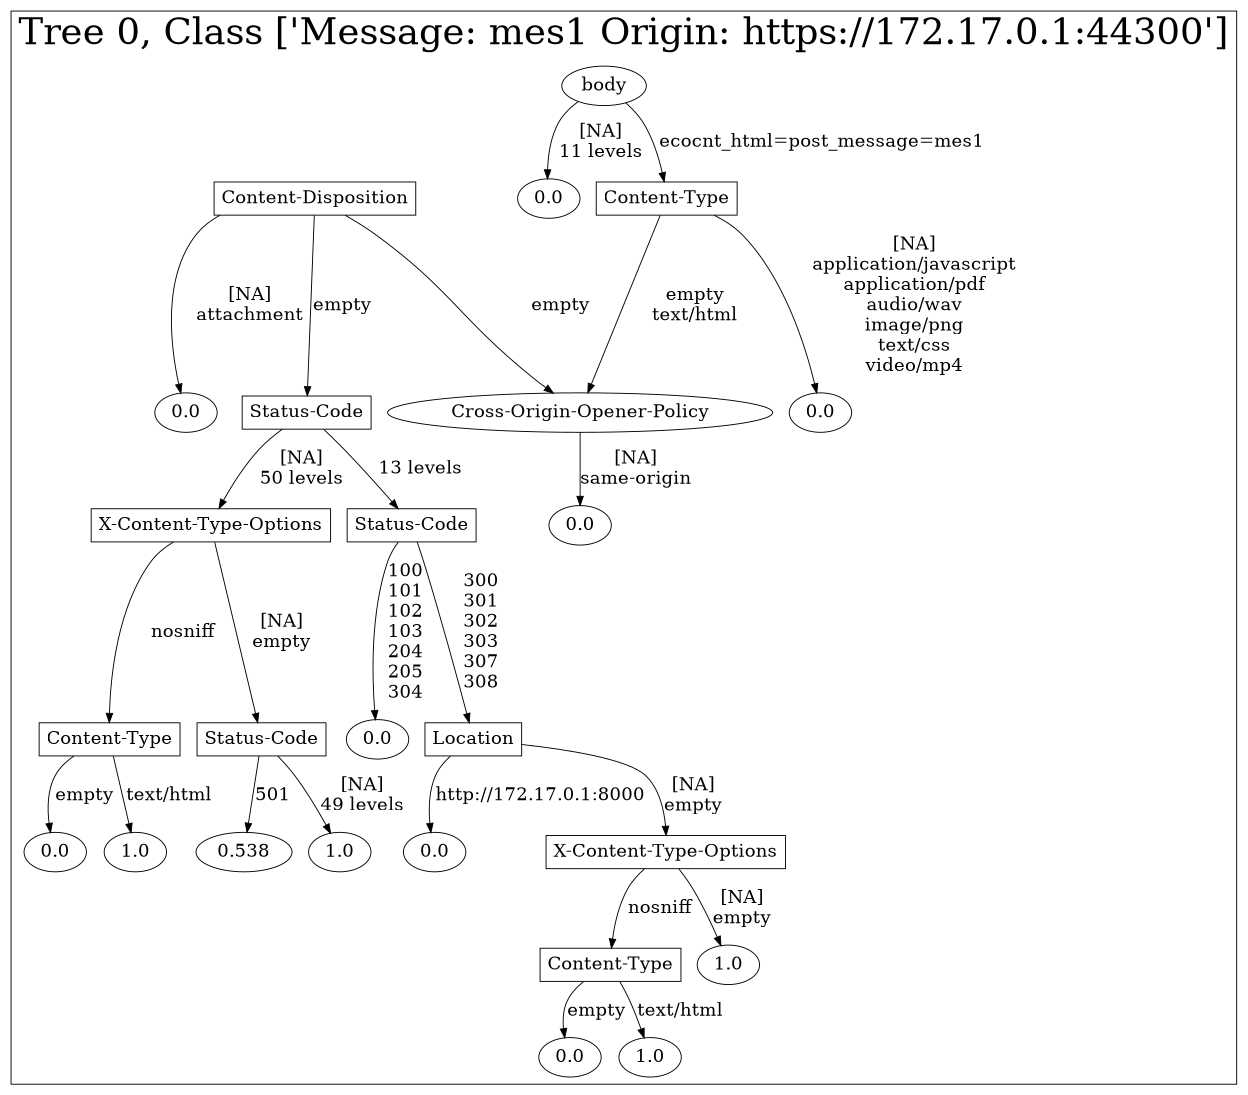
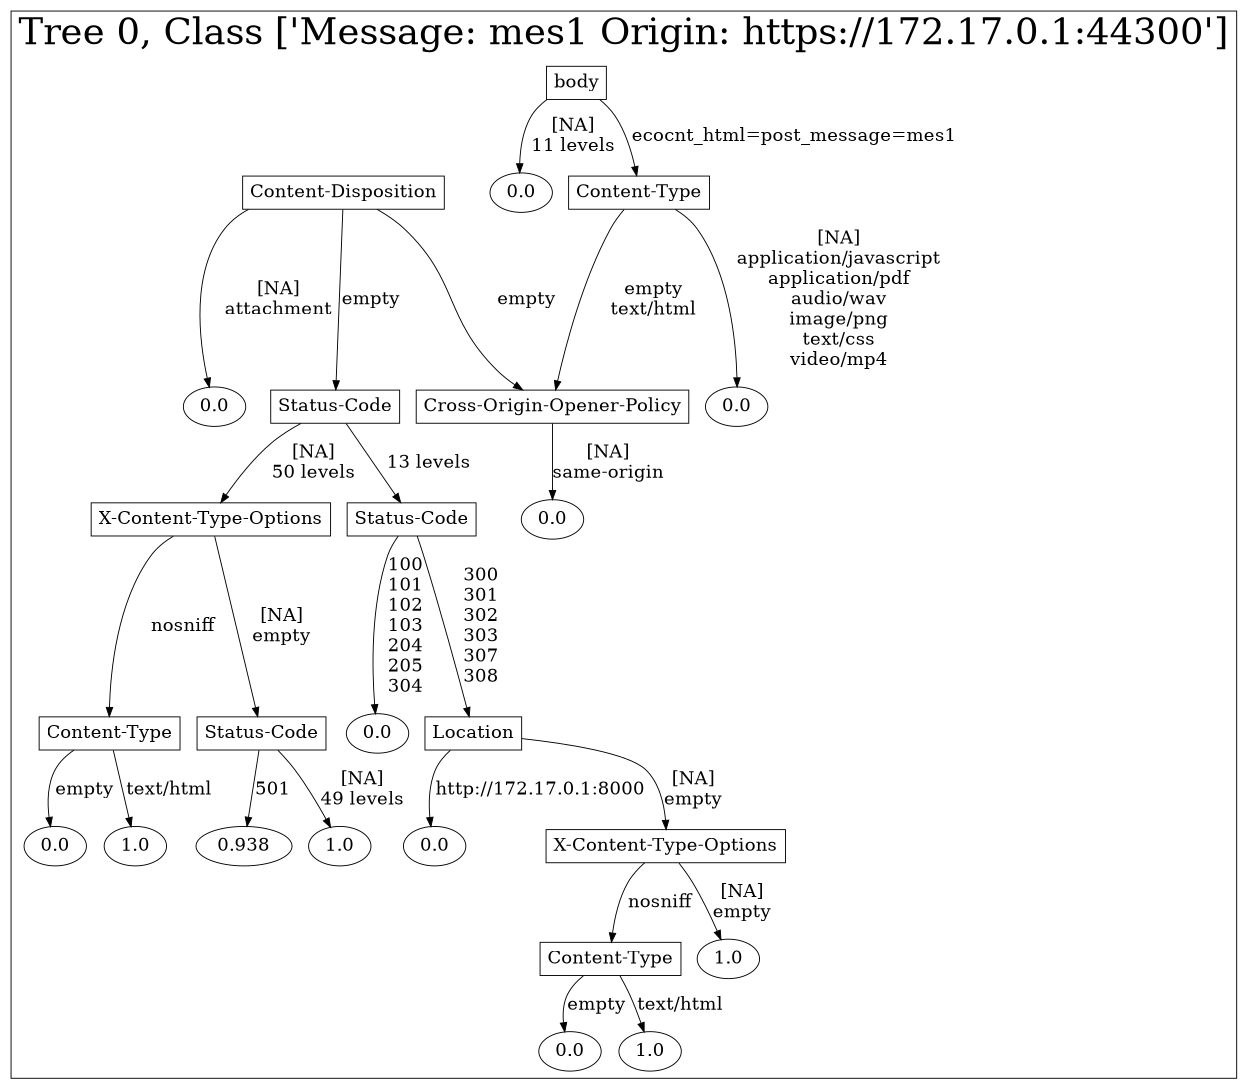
node "body": shape ellipse -> box
node "Cross-Origin-Opener-Policy": shape ellipse -> box
node "0.538": label "0.538" -> "0.938"
